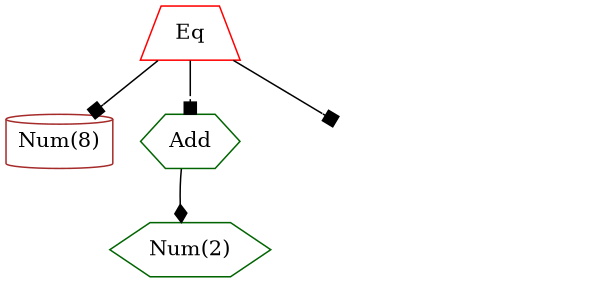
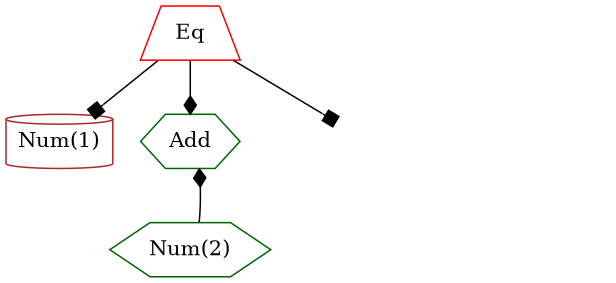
edge "Eq" -> "Add": arrowhead box -> diamond
node "Num(8)": label "Num(8)" -> "Num(1)"
edge "Add" -> "Num(2)": reversed
